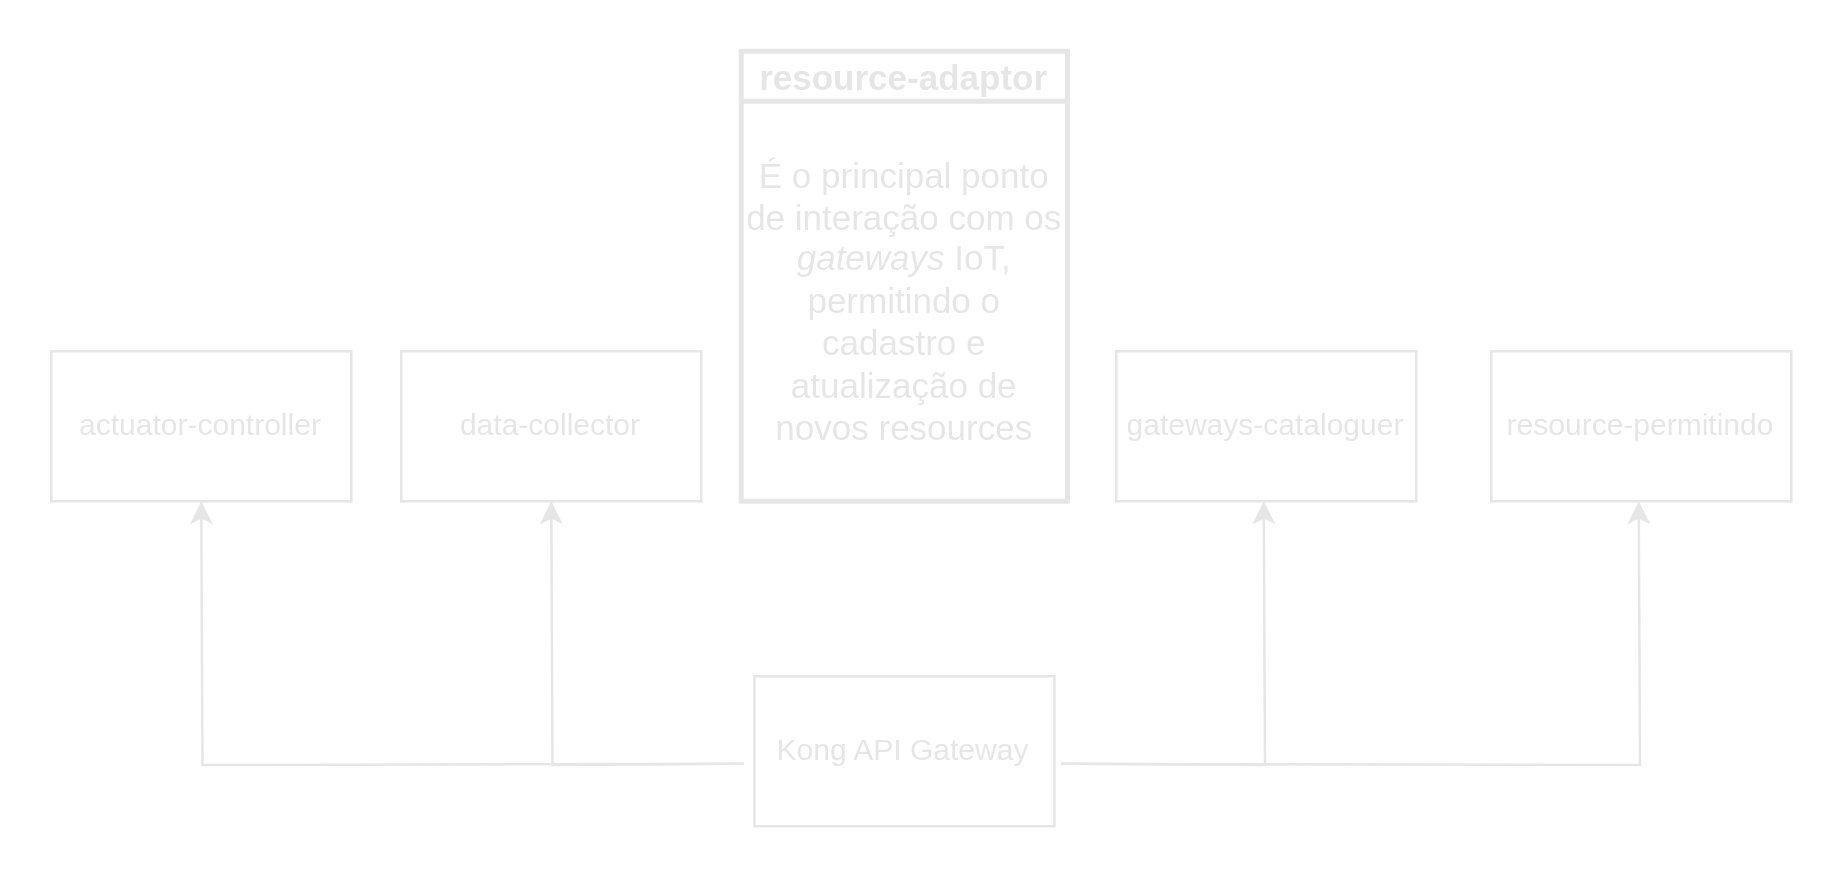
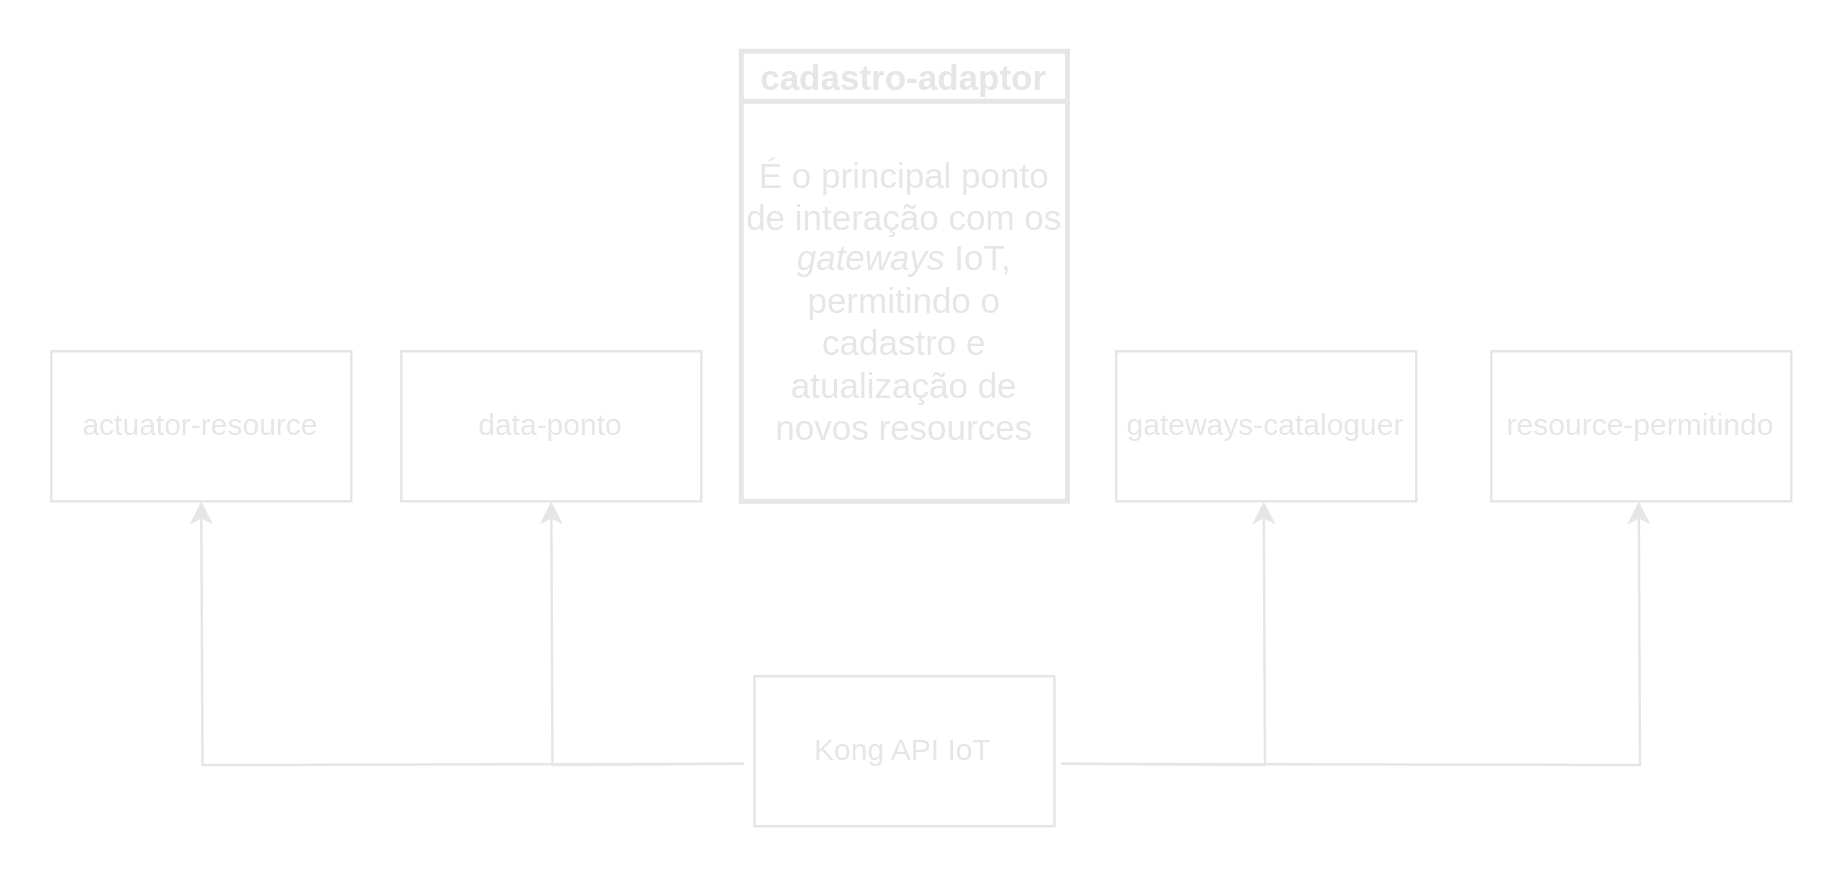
node "resource-adaptor": label "resource-adaptor" -> "cadastro-adaptor"
node "actuator-controller": label "actuator-controller" -> "actuator-resource"
node "data-collector": label "data-collector" -> "data-ponto"
node "Kong API Gateway": label "Kong API Gateway" -> "Kong API IoT"
